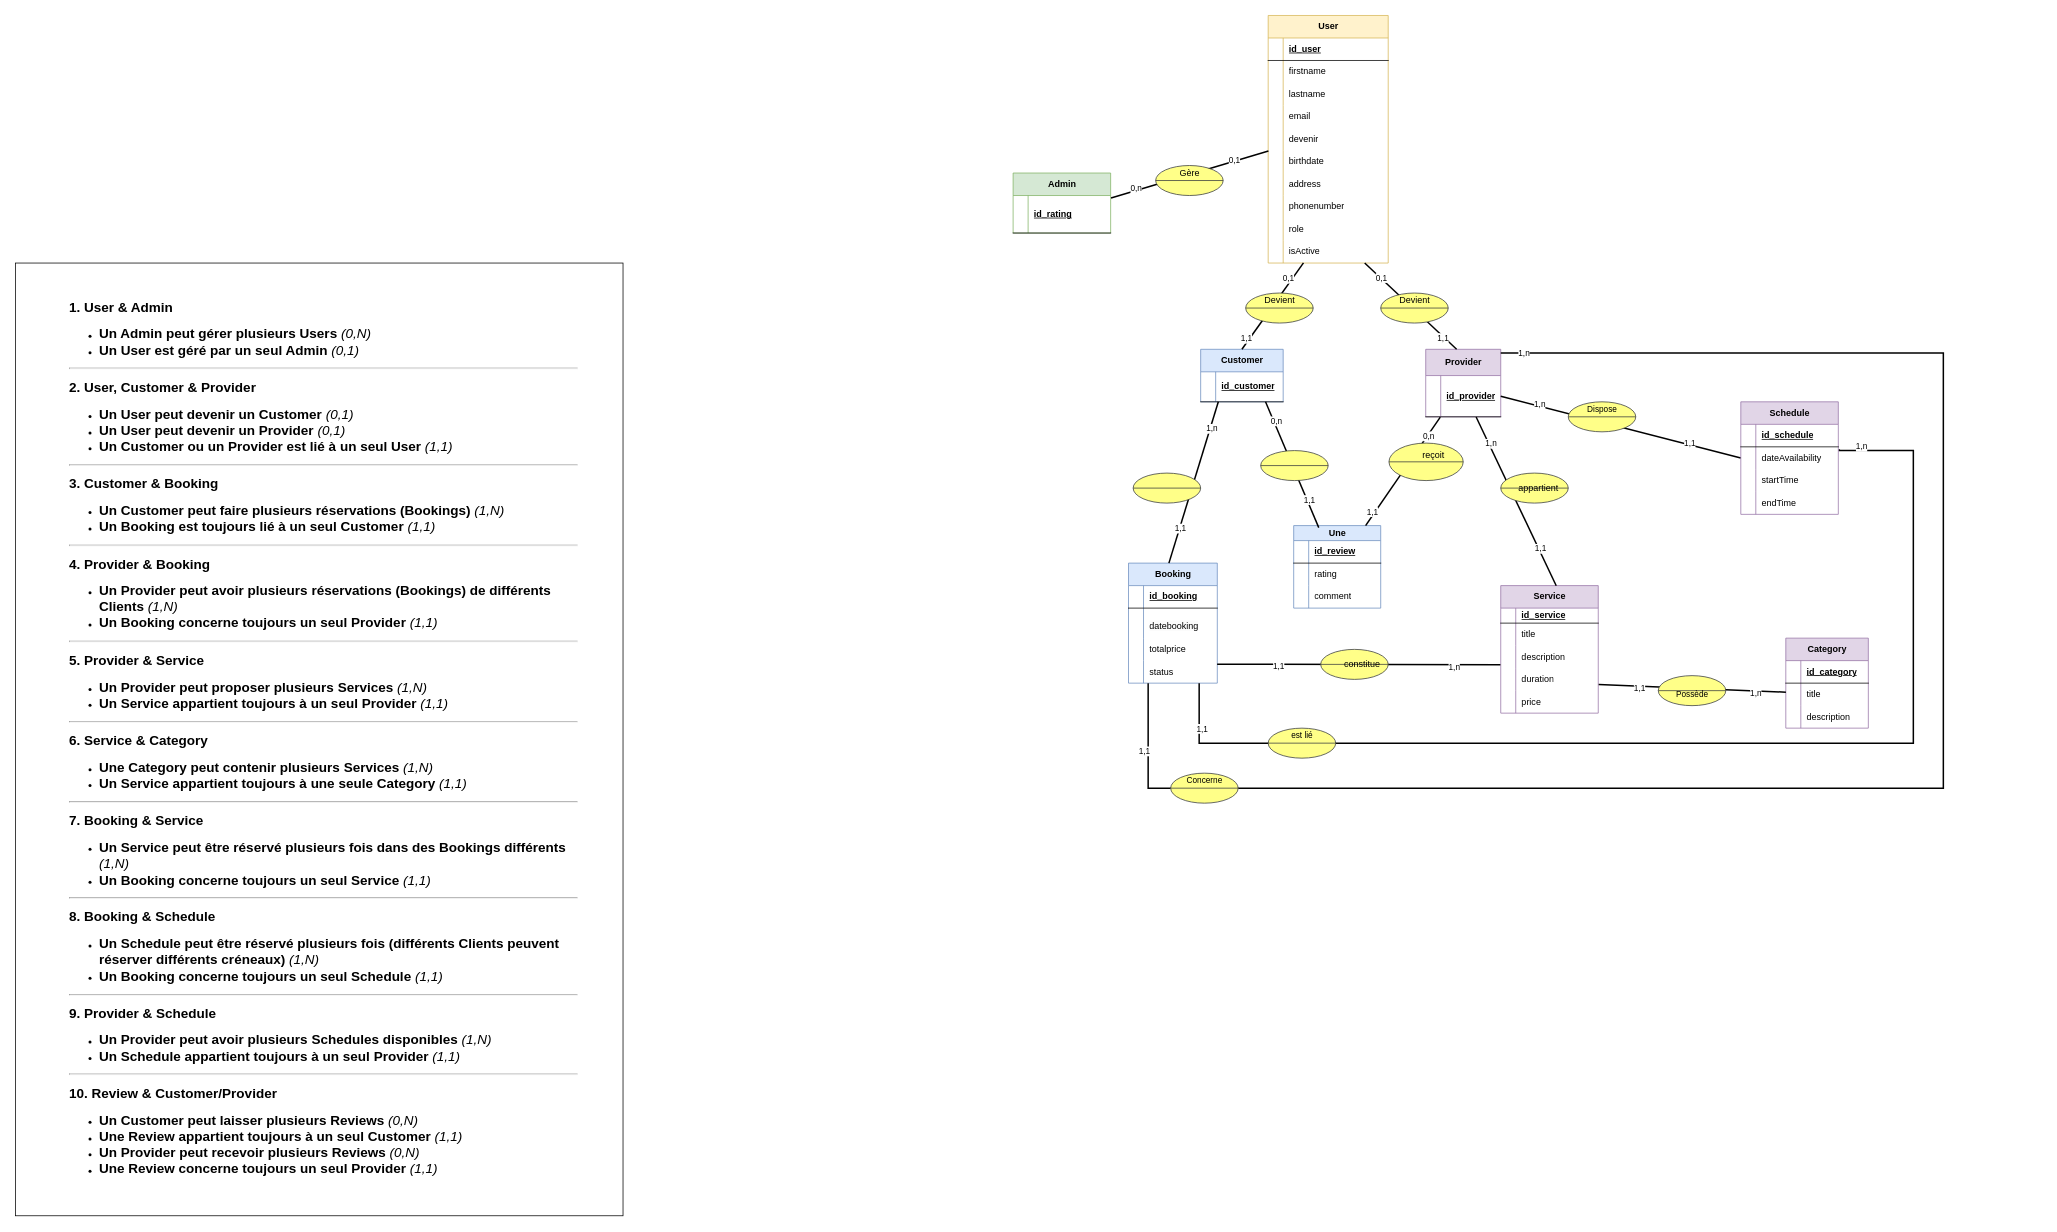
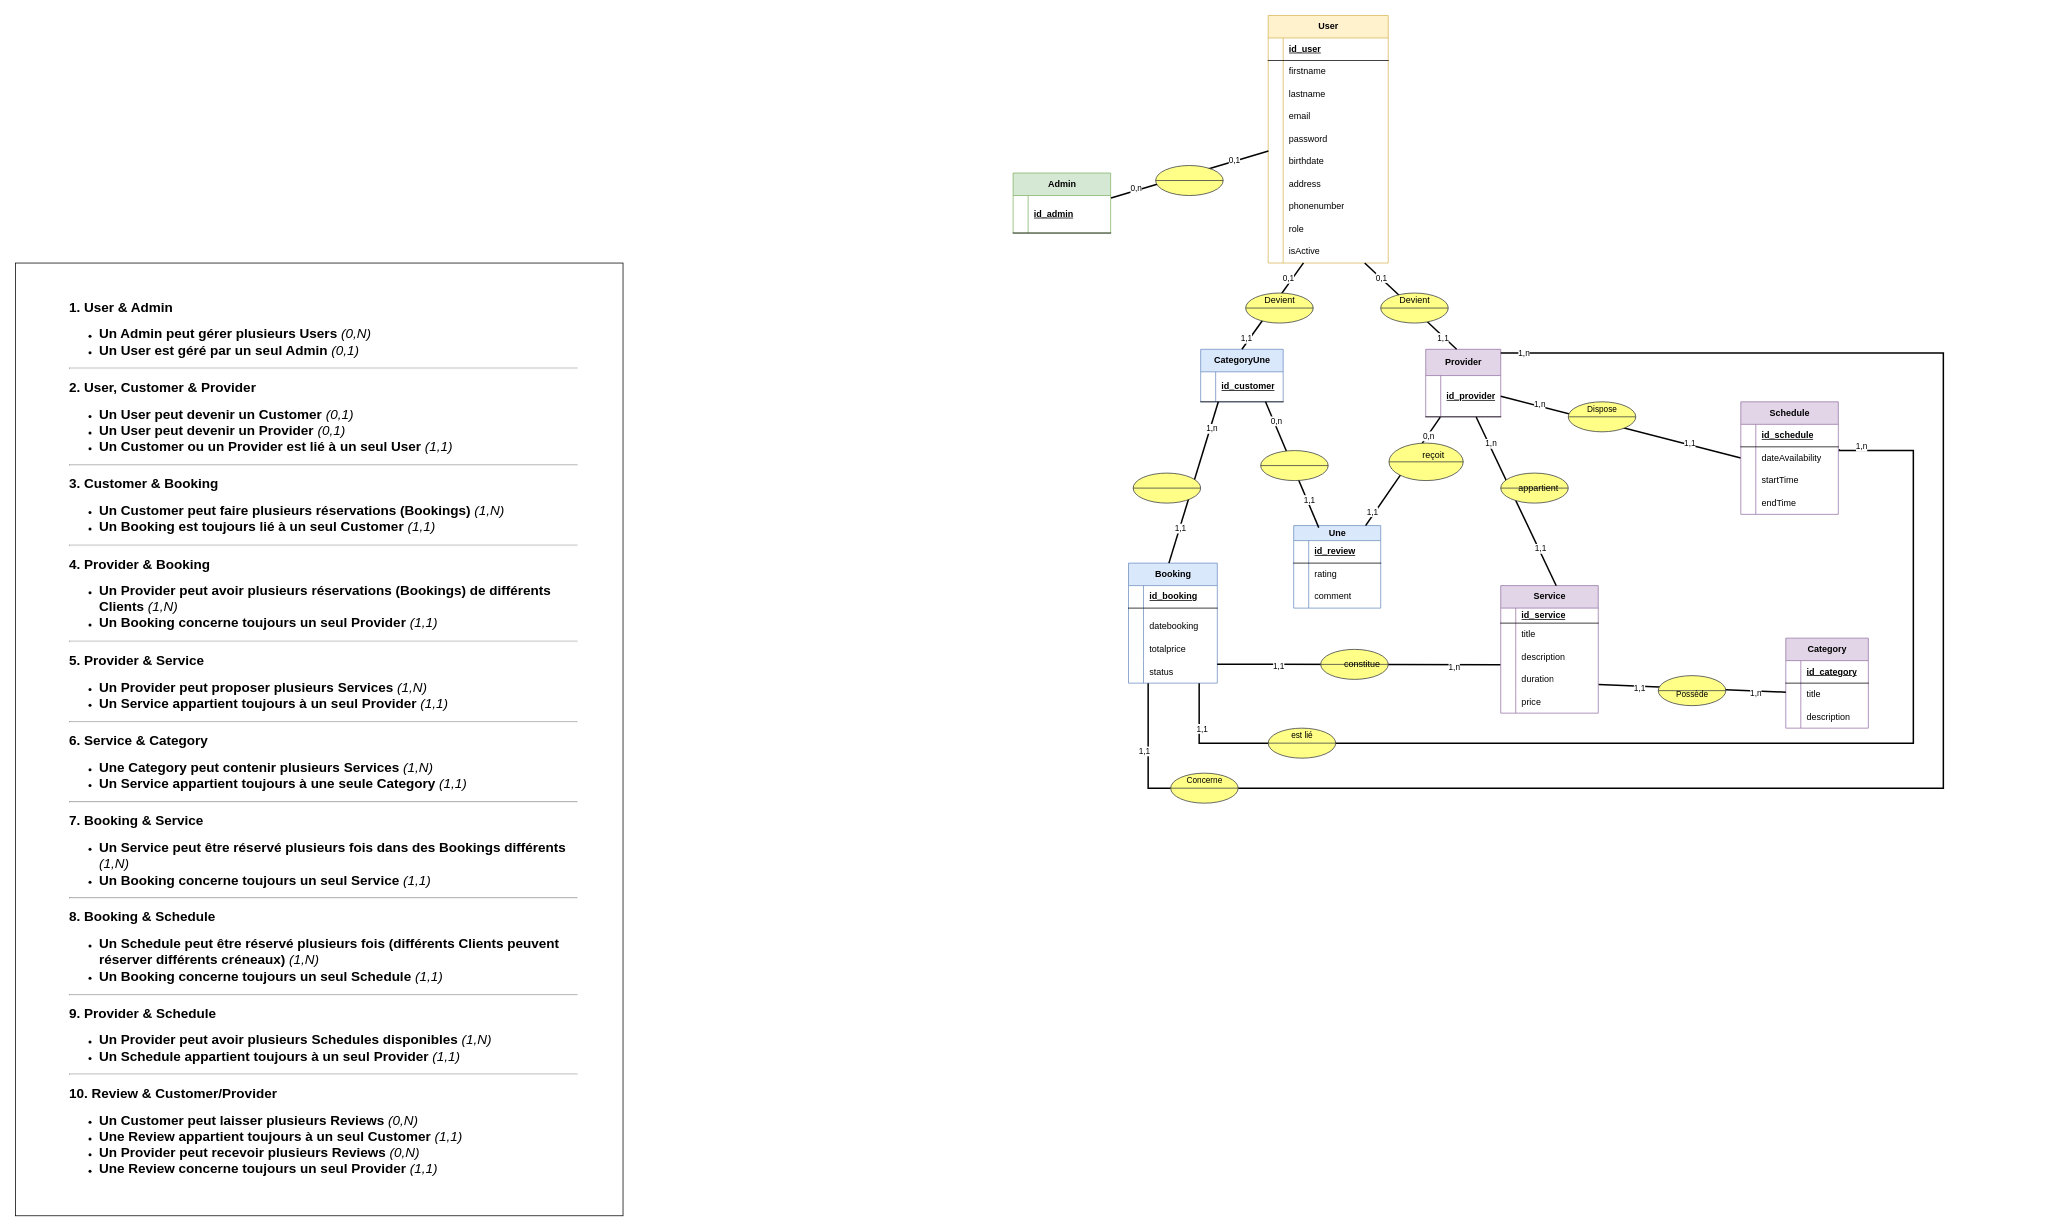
node "devenir": label "devenir" -> "password"
node "Gère": removed
node "id_rating": label "id_rating" -> "id_admin"
node "Customer": label "Customer" -> "CategoryUne"
